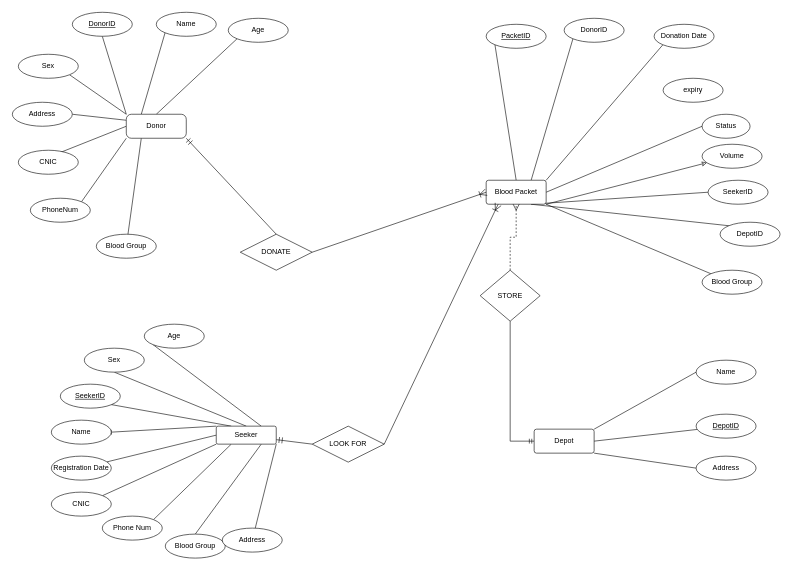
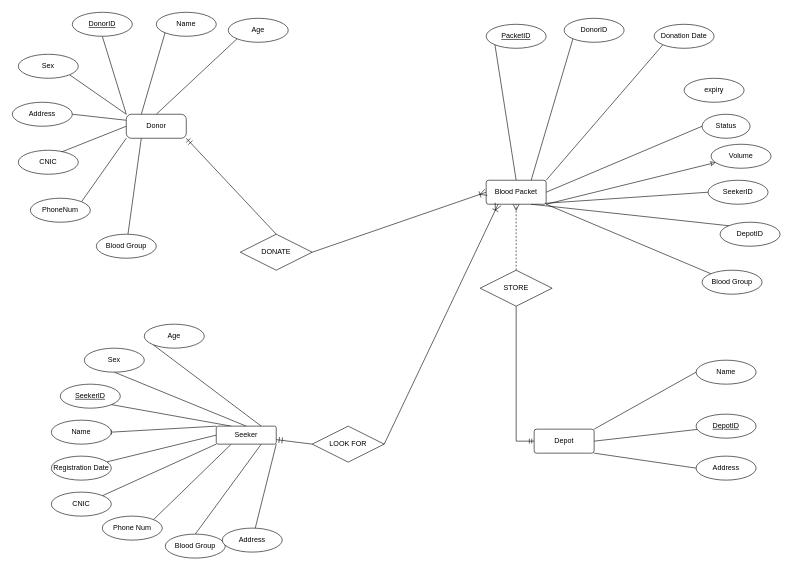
node "expiry": moved (693, 90) -> (714, 90)
node "Volume": moved (732, 156) -> (741, 156)
node "STORE": size 60x51 -> 72x36
